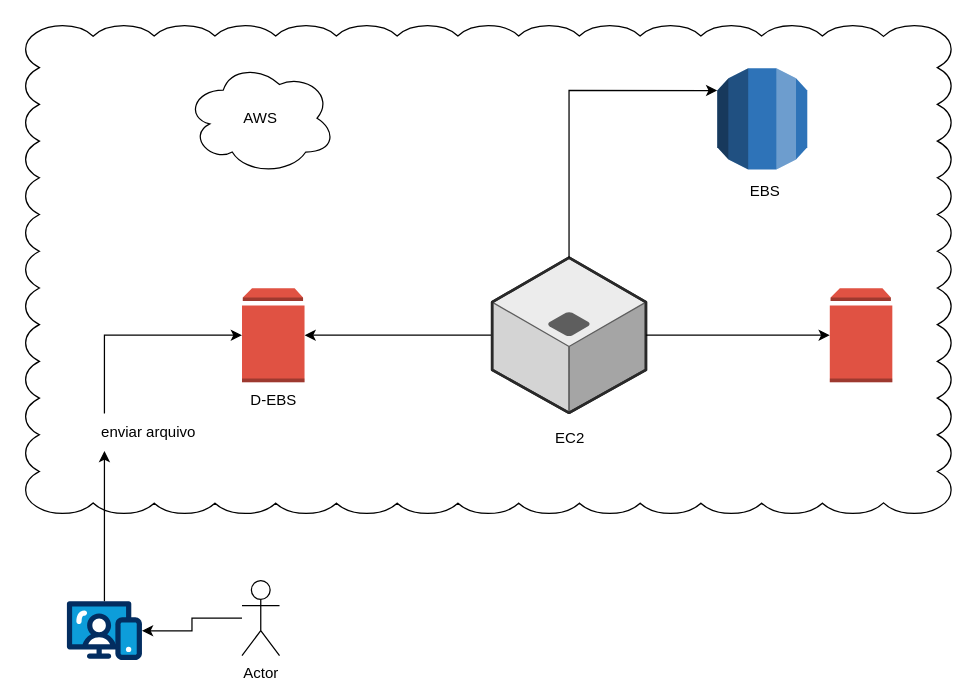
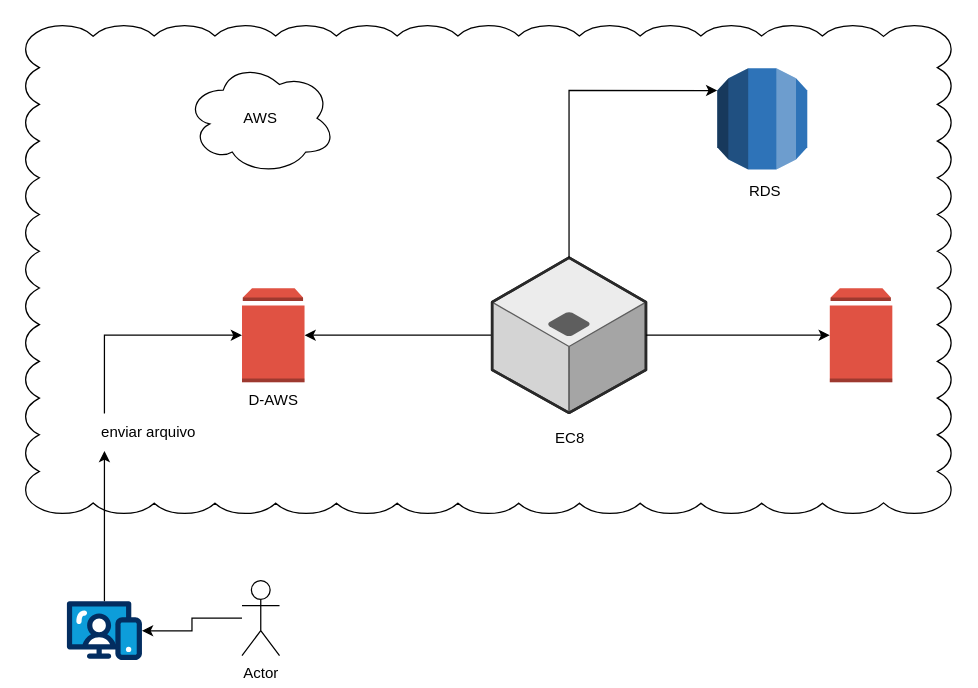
node "EBS": label "EBS" -> "RDS"
node "D-EBS": label "D-EBS" -> "D-AWS"
node "EC2": label "EC2" -> "EC8"
